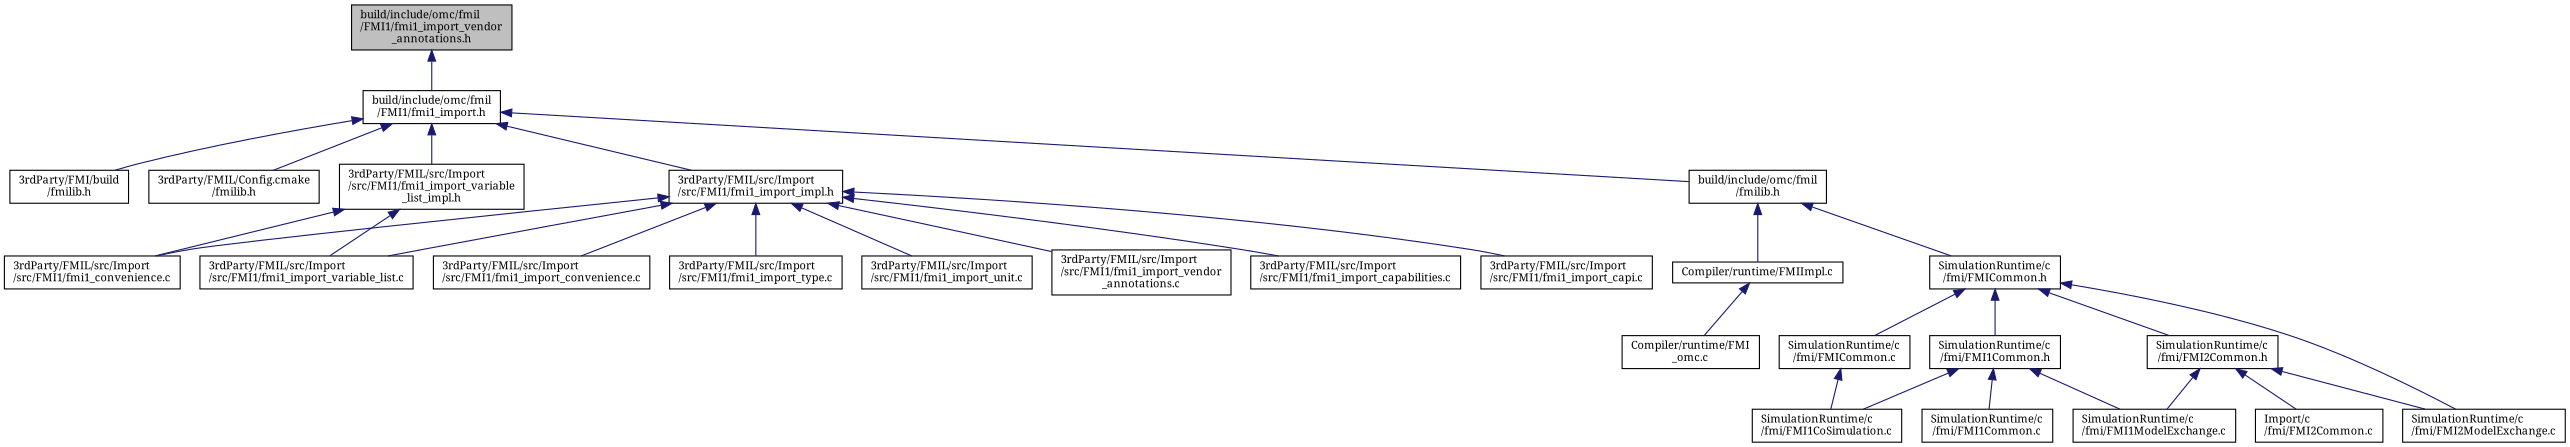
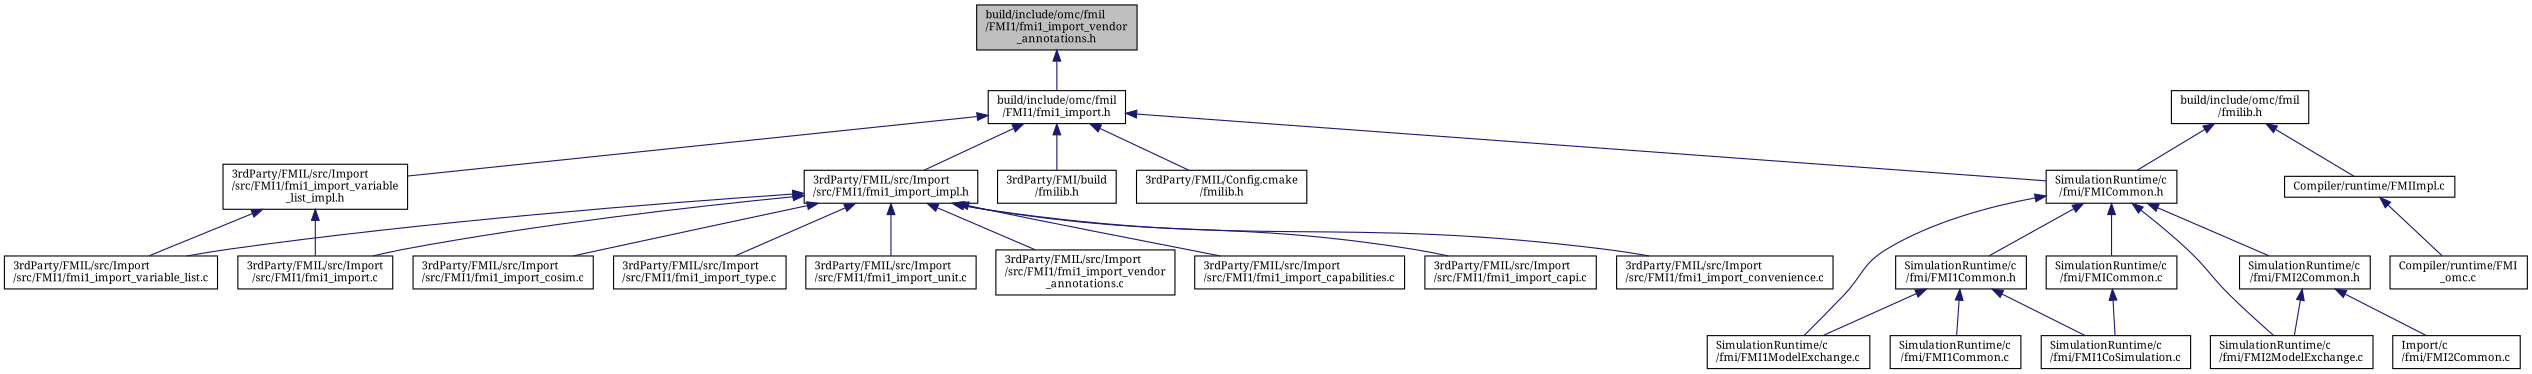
edge "build/include/omc/fmil /fmilib.h" -> "build/include/omc/fmil /FMI1/fmi1_import.h": now "SimulationRuntime/c /fmi/FMICommon.h" -> "build/include/omc/fmil /FMI1/fmi1_import.h"
node "3rdParty/FMIL/src/Import /src/FMI1/fmi1_convenience.c": label "3rdParty/FMIL/src/Import /src/FMI1/fmi1_convenience.c" -> "3rdParty/FMIL/src/Import /src/FMI1/fmi1_import.c"
node "3rdParty/FMIL/src/Import /src/FMI1/fmi1_import_cosim.c": added
edge "SimulationRuntime/c /fmi/FMI1ModelExchange.c" -> "SimulationRuntime/c /fmi/FMI2Common.h": now "SimulationRuntime/c /fmi/FMI1ModelExchange.c" -> "SimulationRuntime/c /fmi/FMICommon.h"
